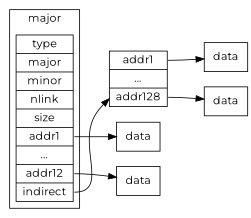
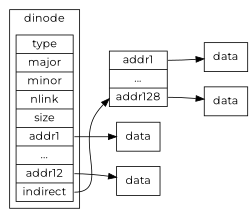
cluster "major": label "major" -> "dinode"
